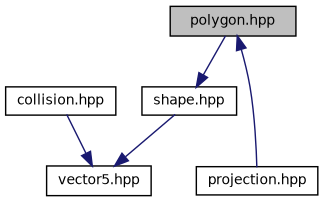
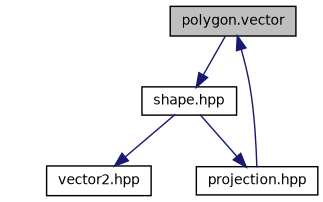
node "polygon.hpp": label "polygon.hpp" -> "polygon.vector"
node "collision.hpp": removed
edge "shape.hpp" -> "projection.hpp": added
node "vector5.hpp": label "vector5.hpp" -> "vector2.hpp"
